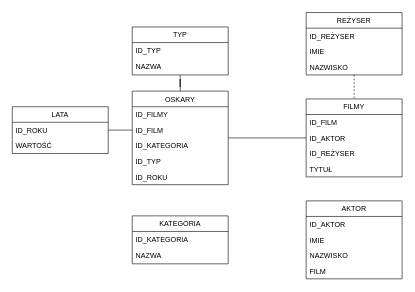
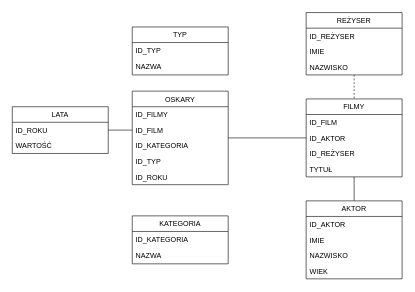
edge "TYP" -- "OSKARY": removed
edge "FILMY" -- "AKTOR": added
node "FILM": label "FILM" -> "WIEK"
